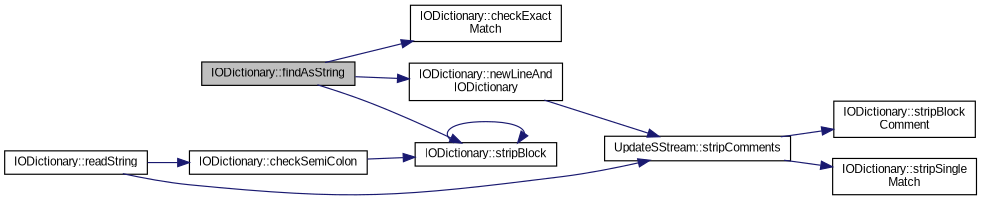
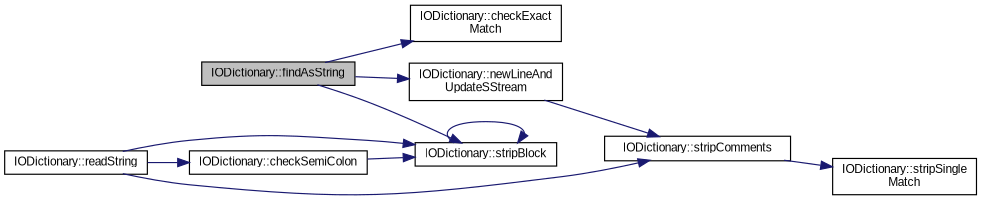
node "IODictionary::newLineAnd IODictionary": label "IODictionary::newLineAnd IODictionary" -> "IODictionary::newLineAnd UpdateSStream"
node "IODictionary::stripBlock Comment": removed
edge "IODictionary::readString" -> "IODictionary::stripBlock": added
node "UpdateSStream::stripComments": label "UpdateSStream::stripComments" -> "IODictionary::stripComments"
